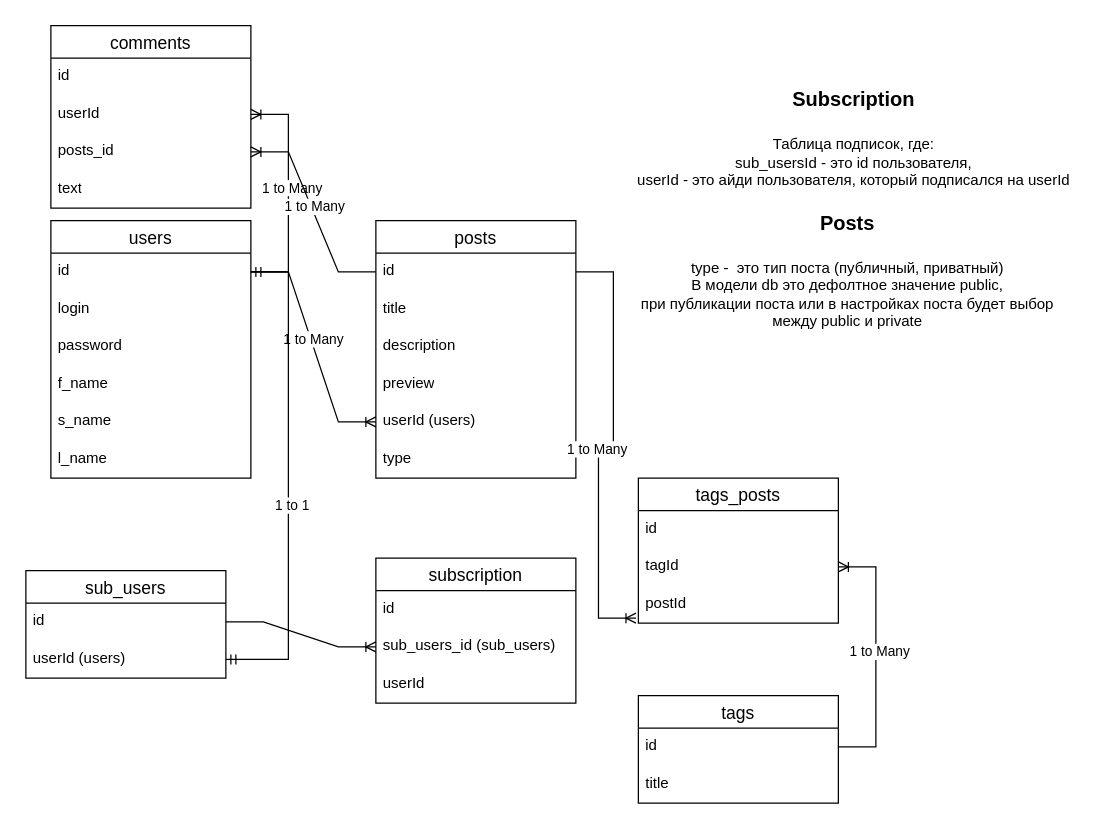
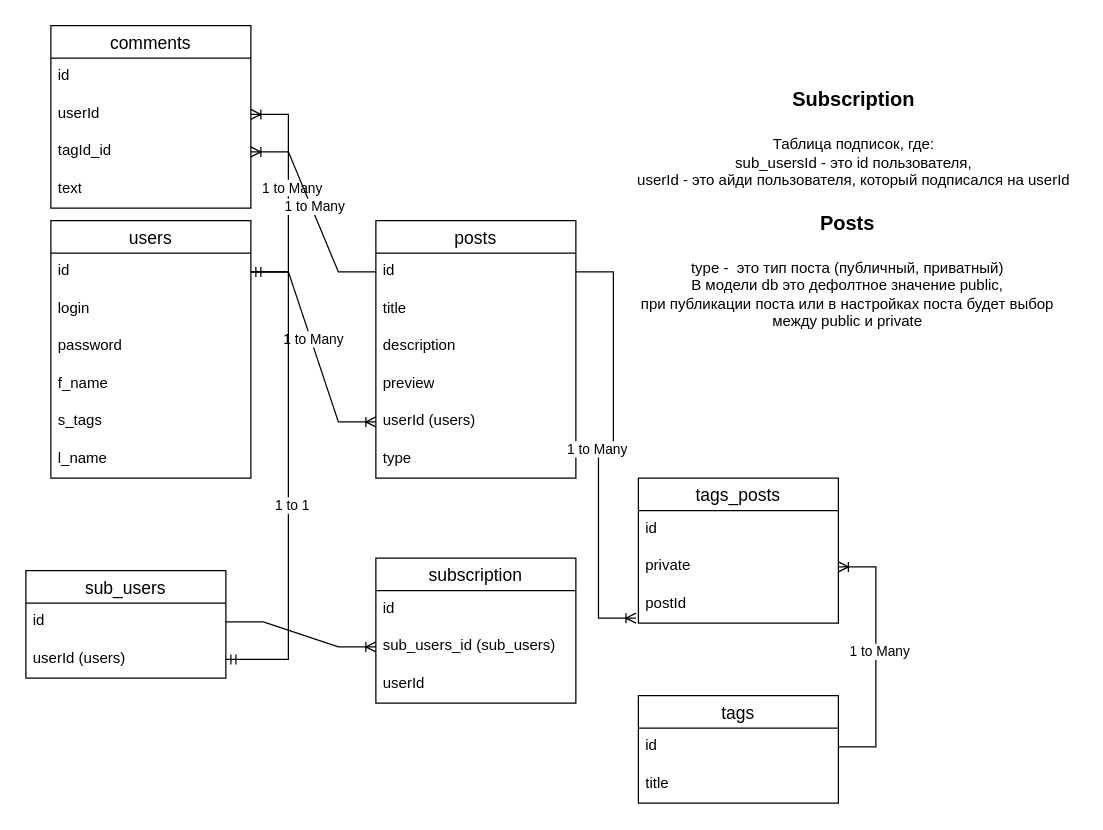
node "posts_id": label "posts_id" -> "tagId_id"
node "s_name": label "s_name" -> "s_tags"
node "tagId": label "tagId" -> "private"
